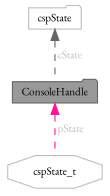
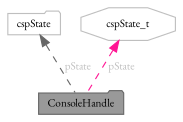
edge "ConsoleHandle" -> "cspState": label " cState" -> " pState"
edge "cspState_t" -> "ConsoleHandle": reversed
